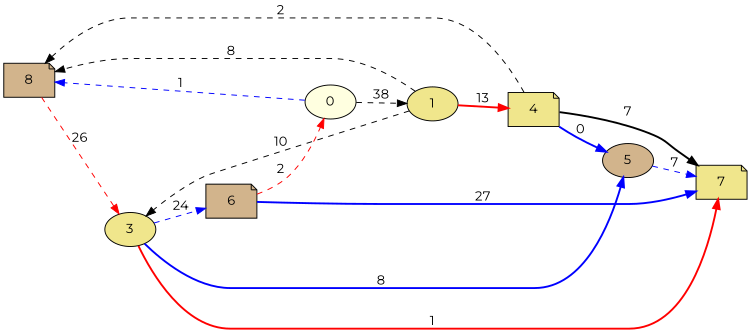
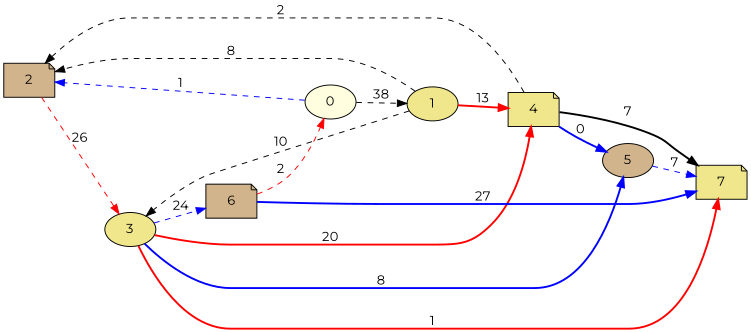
node "8": label "8" -> "2"
edge "3" -> "4": added, label "20"
